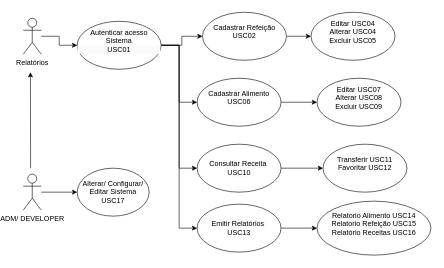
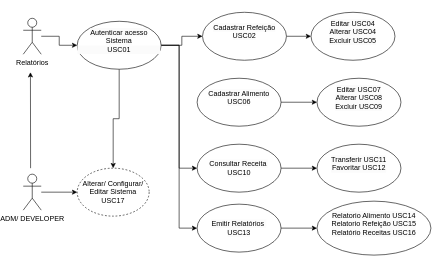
edge "Autenticar acesso Sistema USC01" -> "Cadastrar Alimento USC06": now "Autenticar acesso Sistema USC01" -> "Alterar/ Configurar/ Editar Sistema USC17"
node "Transferir USC11 Favoritar USC12": moved (365, 168) -> (359, 168)
node "Alterar/ Configurar/ Editar Sistema USC17": style solid -> dashed
